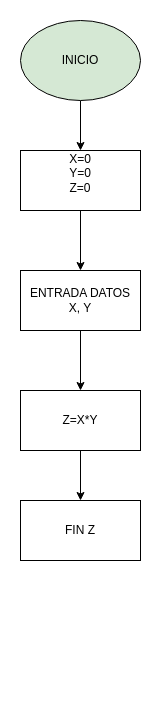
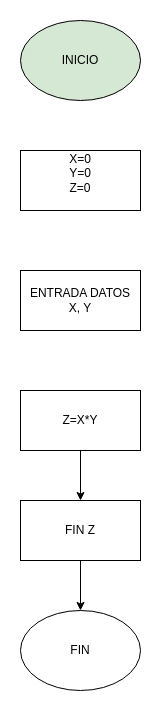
edge "INICIO" -> "X=0 Y=0 Z=0": removed
edge "X=0 Y=0 Z=0" -> "ENTRADA DATOS X, Y": removed
edge "ENTRADA DATOS X, Y" -> "Z=X*Y": removed
edge "FIN Z" -> "FIN": added
node "FIN": added
